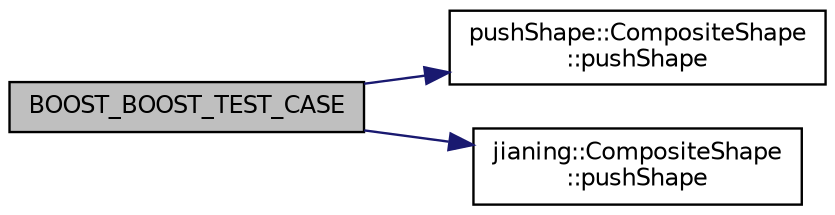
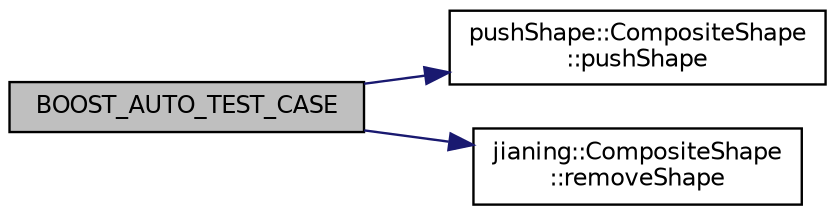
node "BOOST_BOOST_TEST_CASE": label "BOOST_BOOST_TEST_CASE" -> "BOOST_AUTO_TEST_CASE"
node "jianing::CompositeShape ::pushShape": label "jianing::CompositeShape ::pushShape" -> "jianing::CompositeShape ::removeShape"
